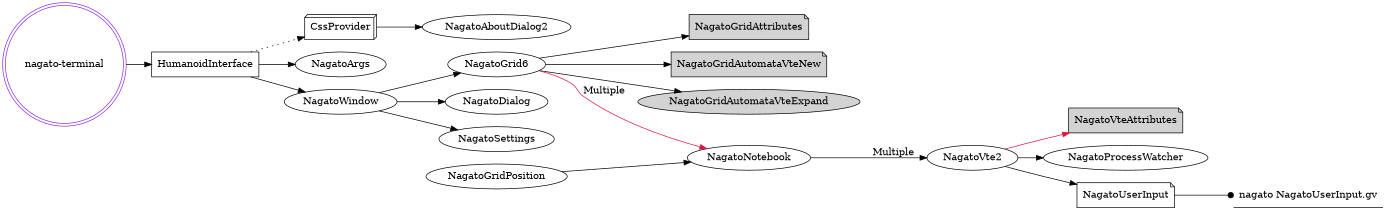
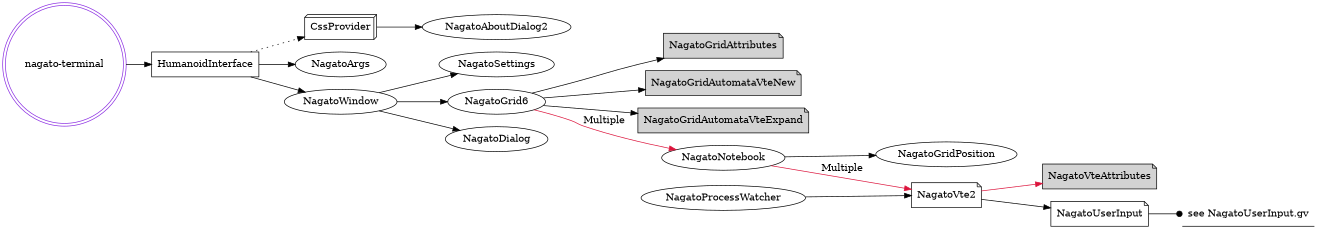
node "NagatoGridAutomataVteExpand": shape ellipse -> note
edge "NagatoNotebook" -> "NagatoVte2": color black -> Crimson
node "NagatoVte2": shape ellipse -> note
edge "NagatoVte2" -> "NagatoProcessWatcher": reversed
edge "NagatoGridPosition" -> "NagatoNotebook": reversed
node "nagato NagatoUserInput.gv": label "nagato NagatoUserInput.gv" -> "see NagatoUserInput.gv"
